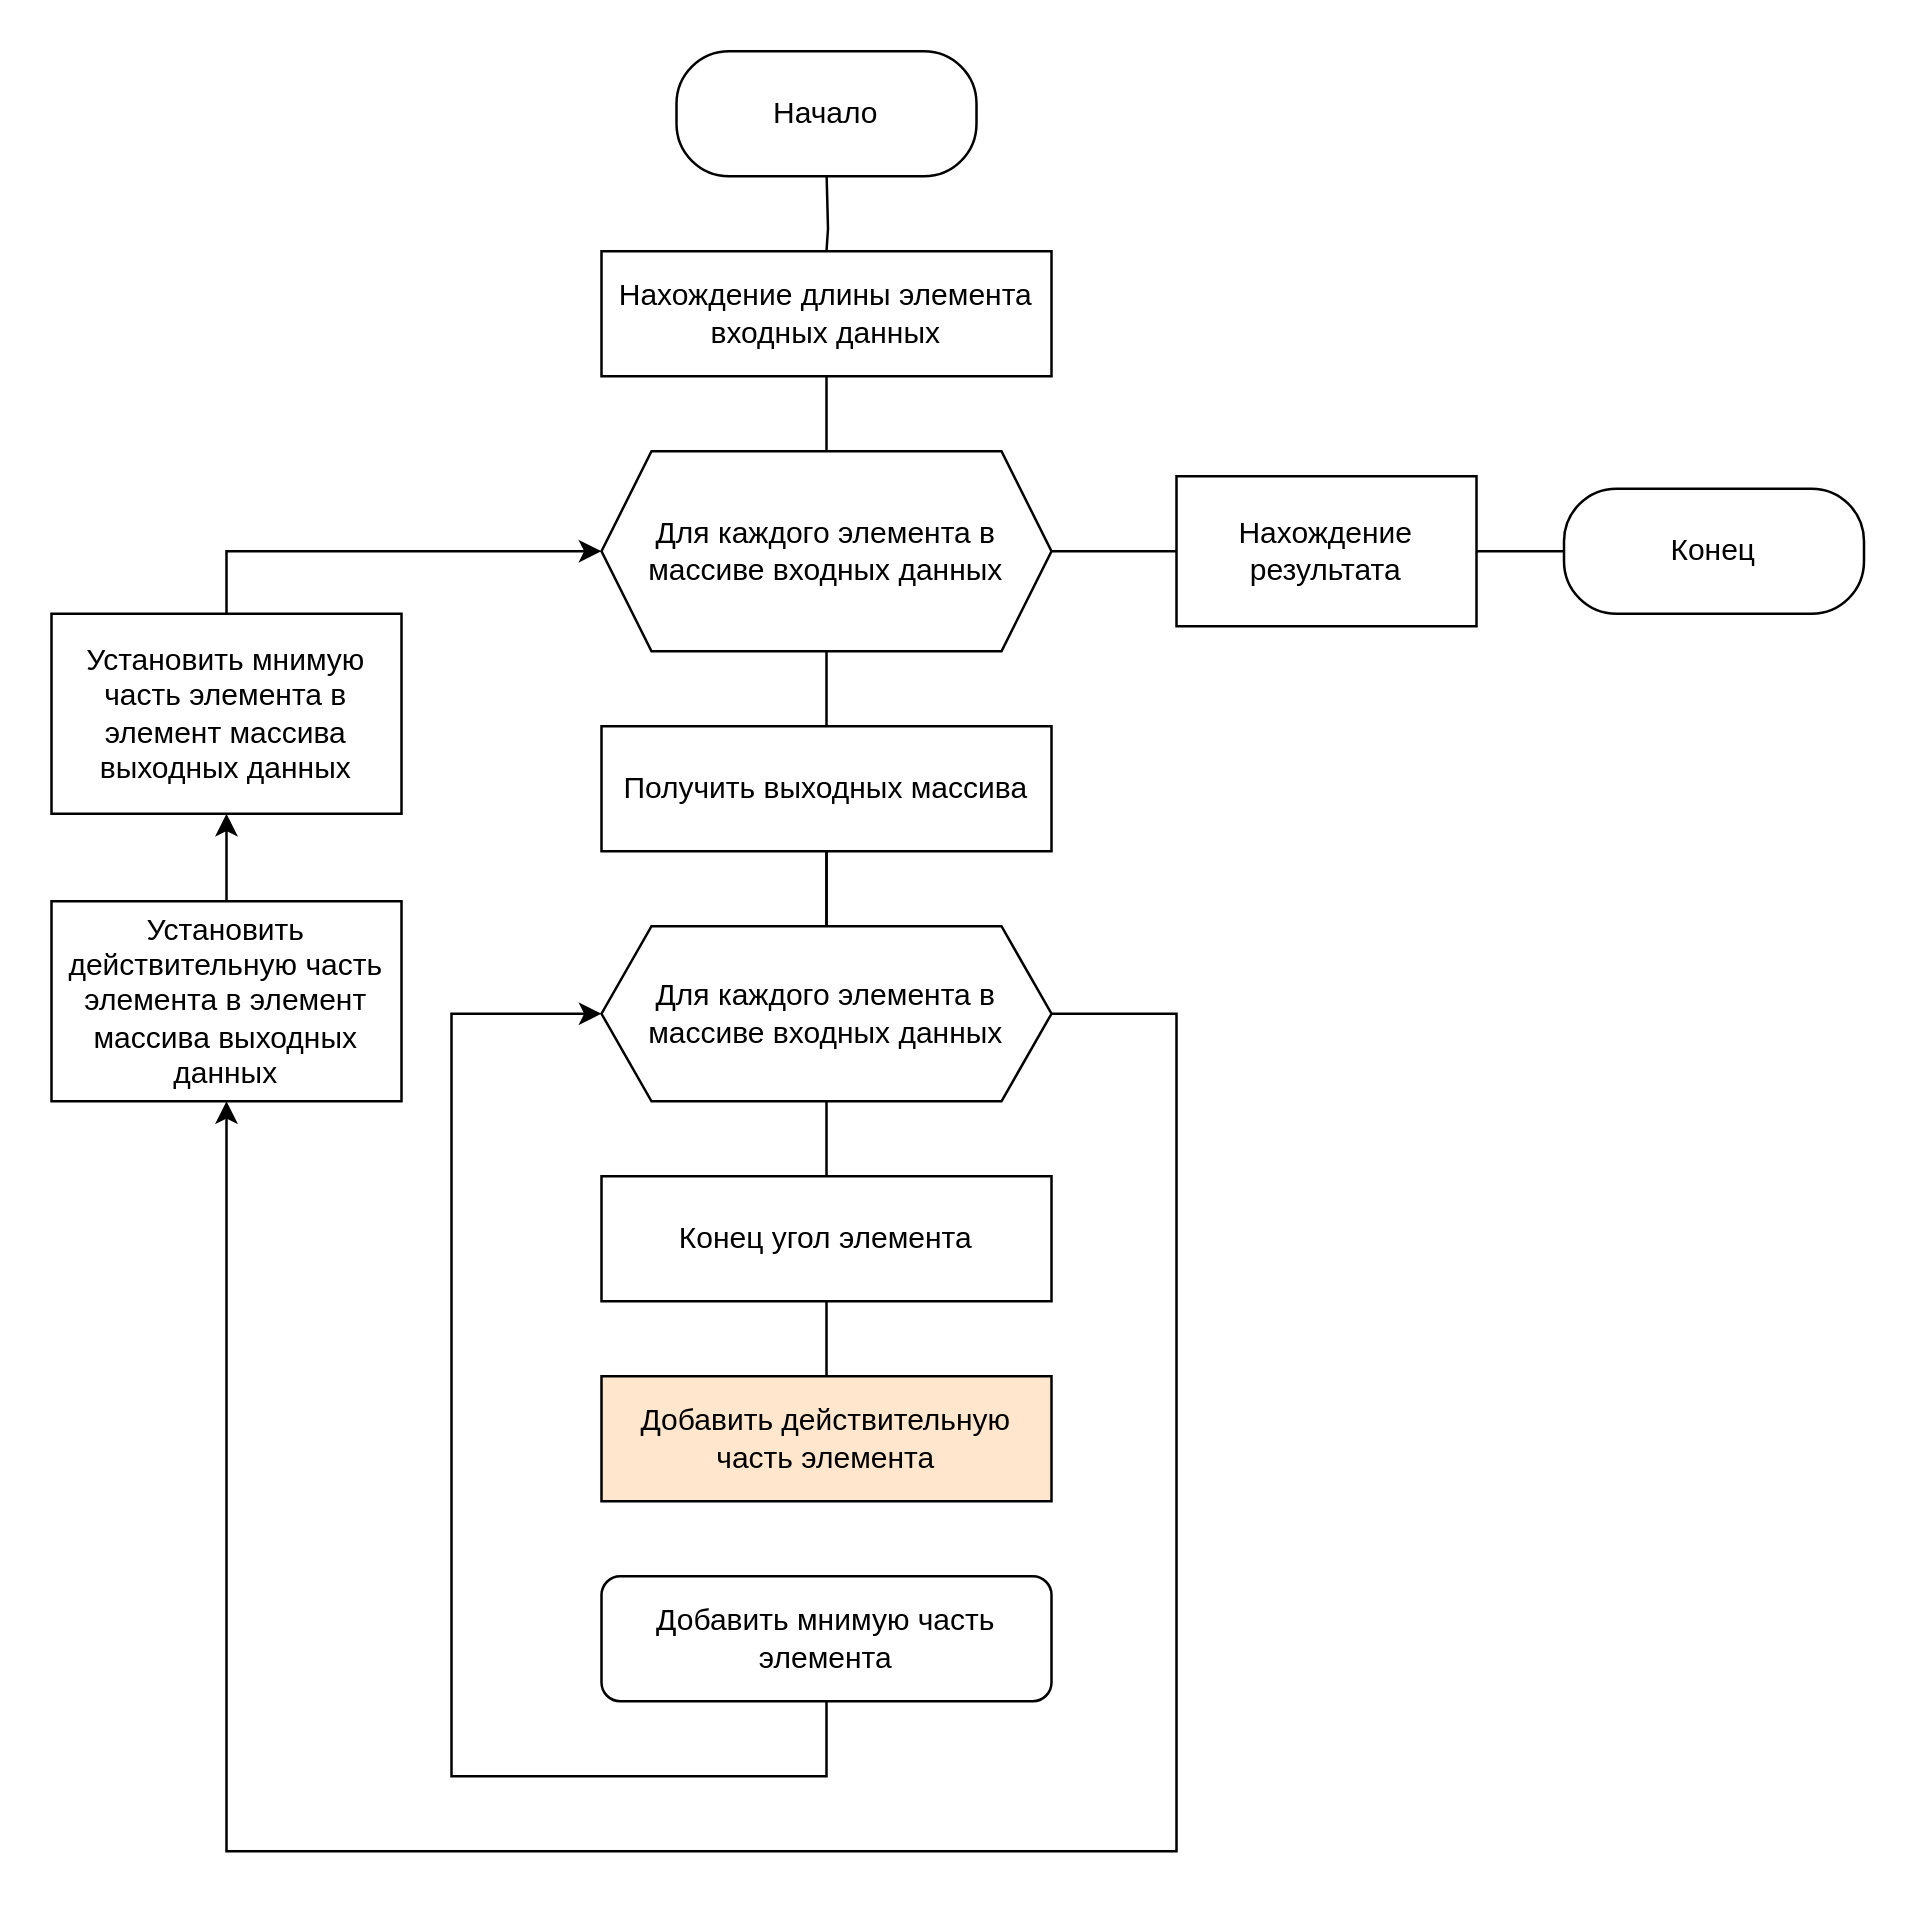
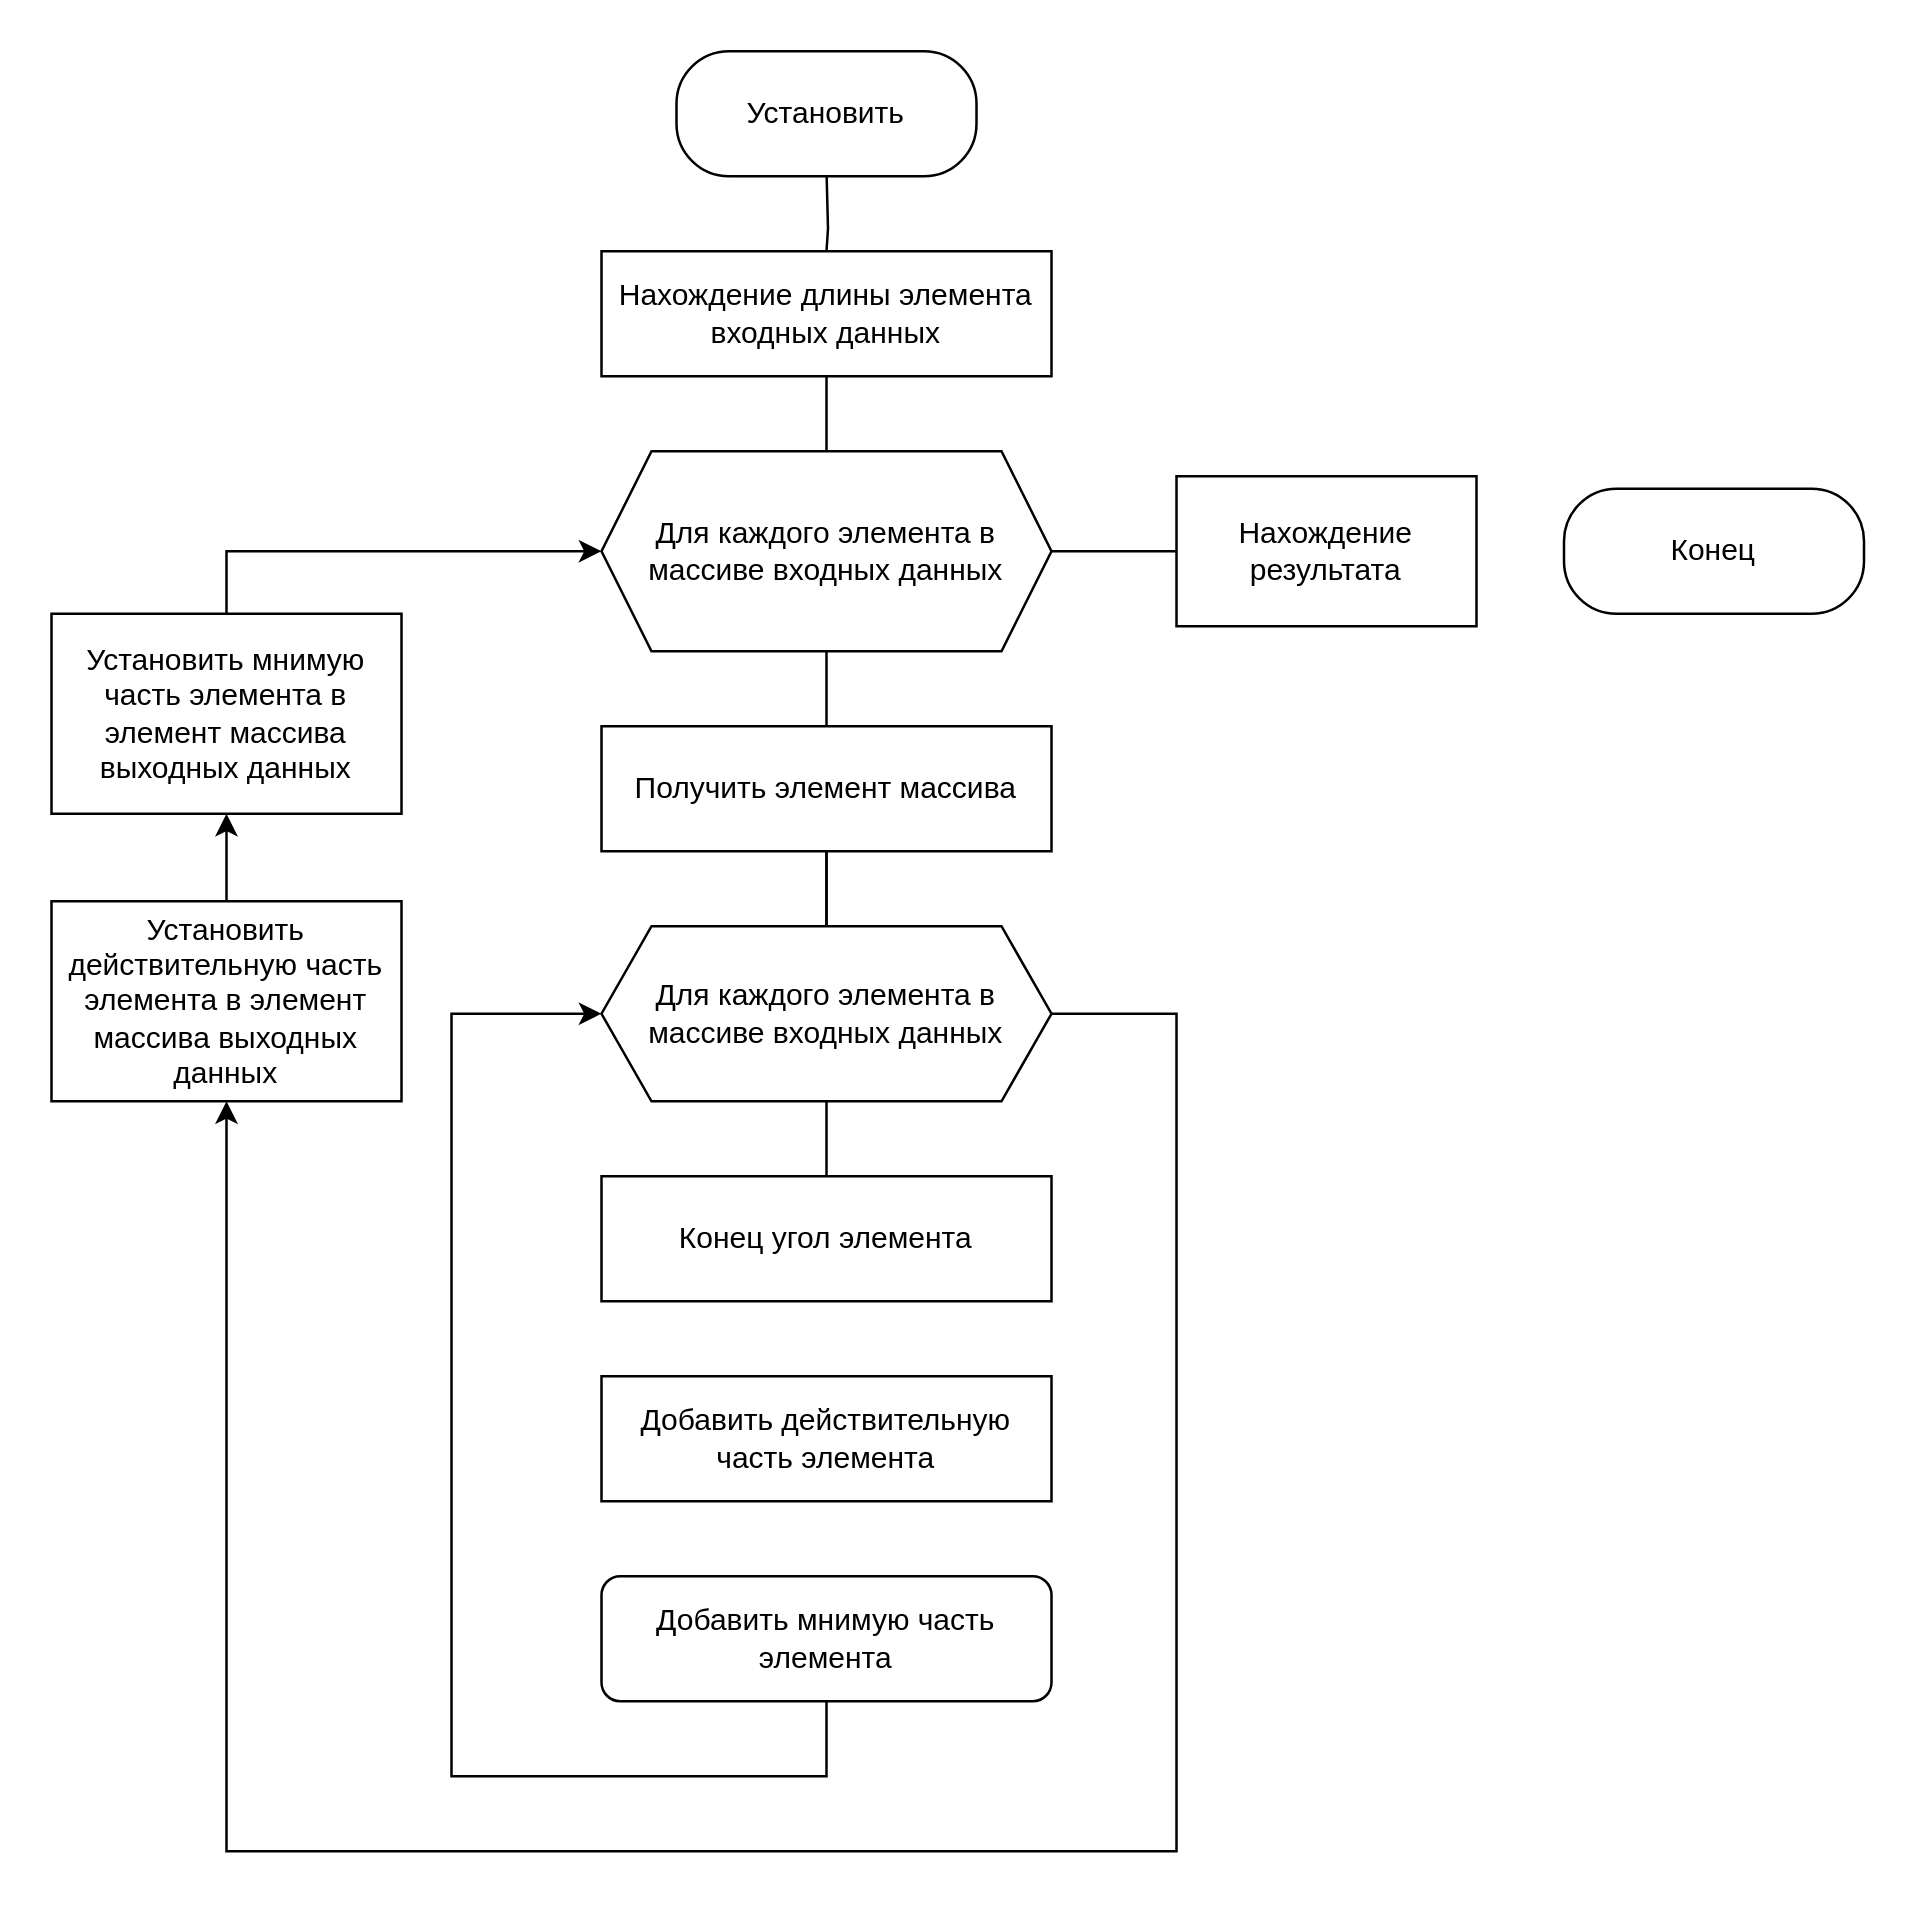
node "Начало": label "Начало" -> "Установить"
edge "Нахождение результата" -- "Конец": removed
node "Получить выходных массива": label "Получить выходных массива" -> "Получить элемент массива"
edge "Конец угол элемента" -- "Добавить действительную часть элемента": removed
node "Добавить действительную часть элемента": fillcolor #ffe6cc -> #ffffff
